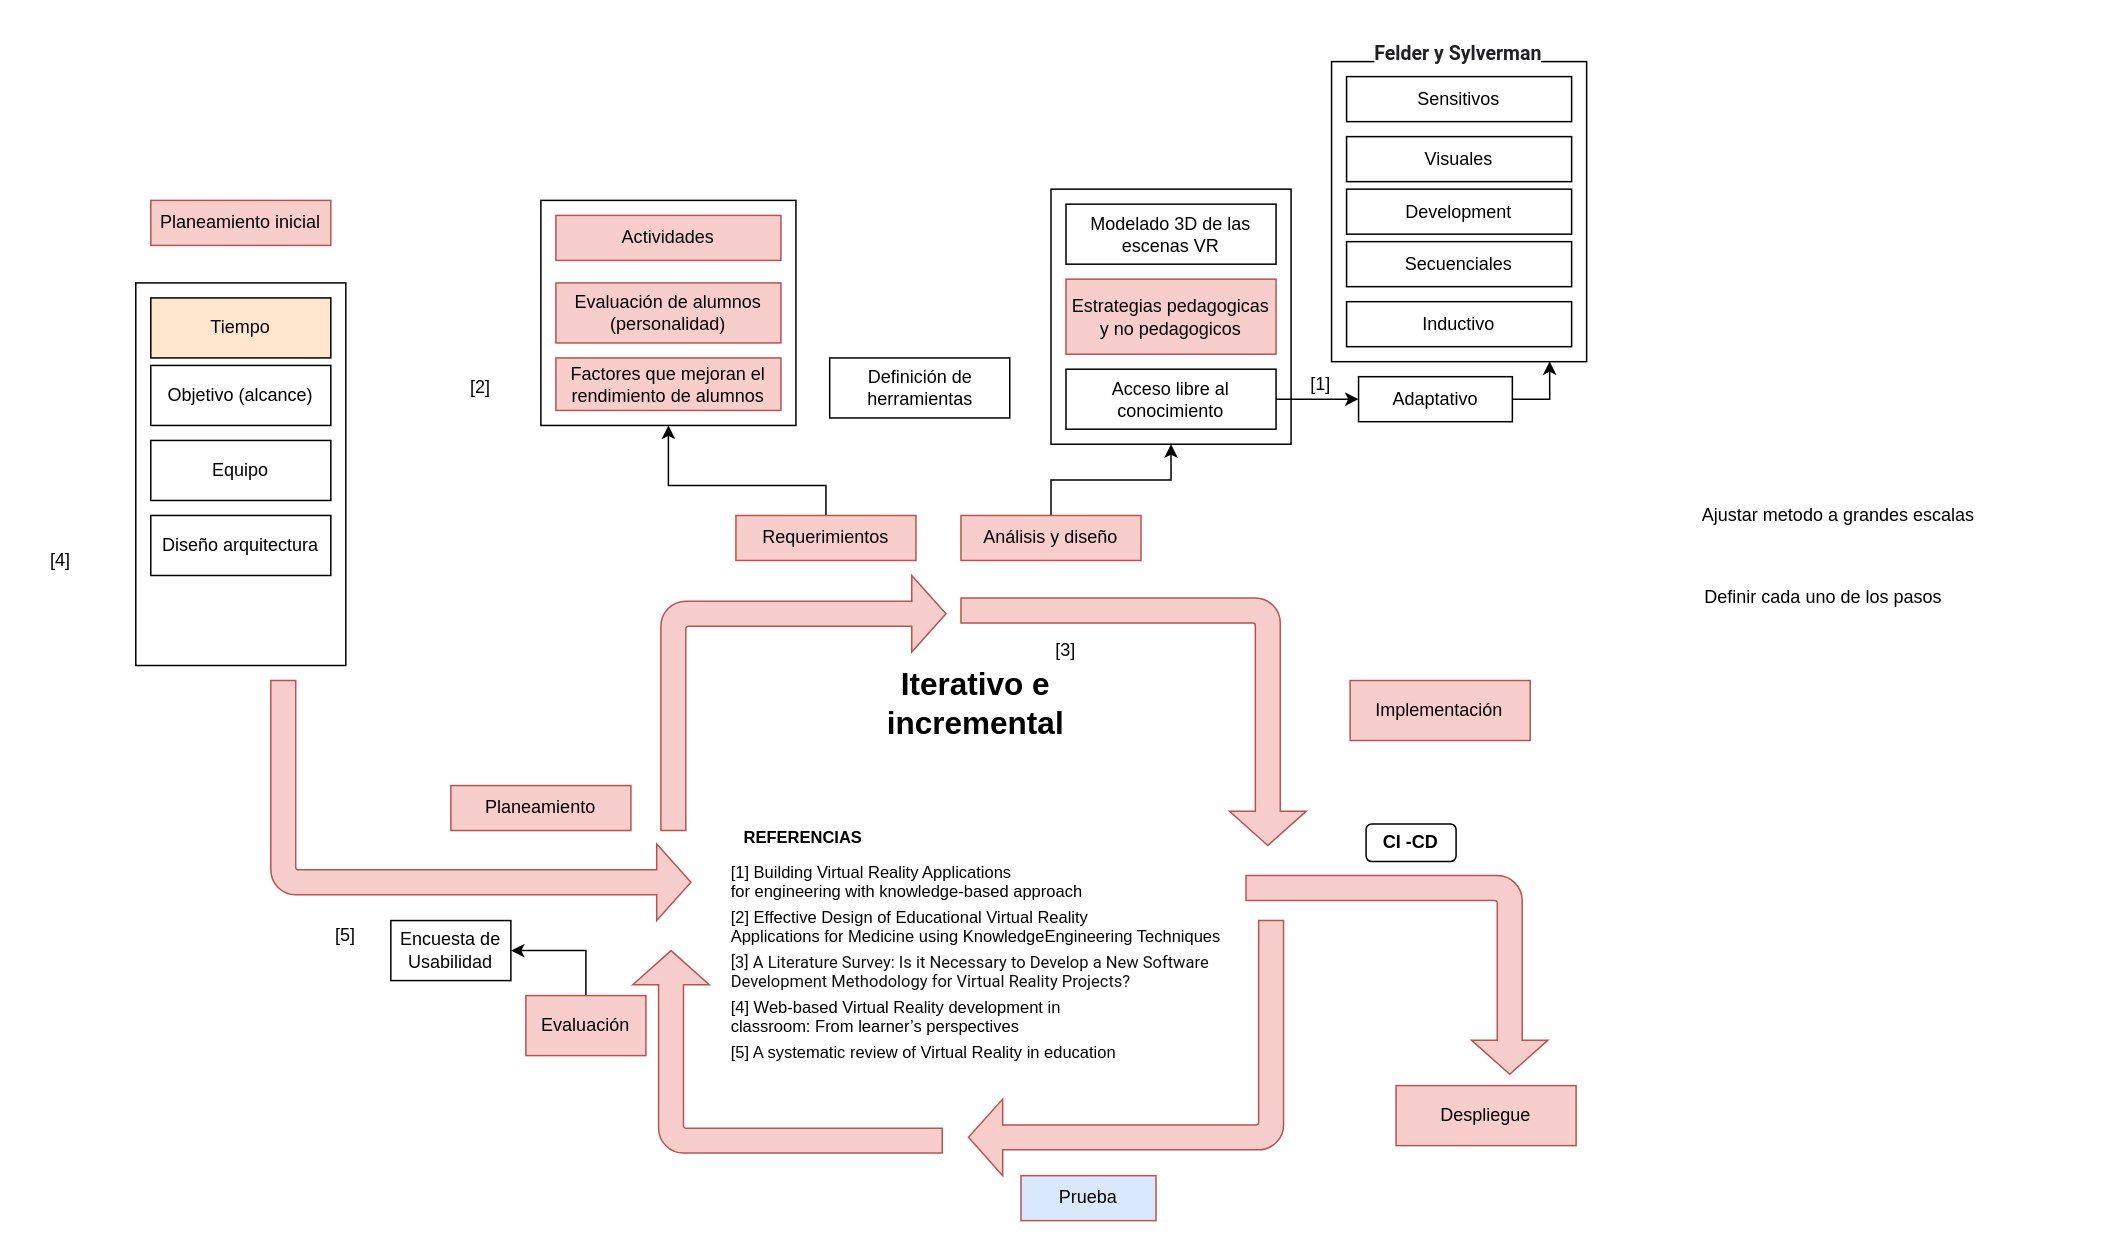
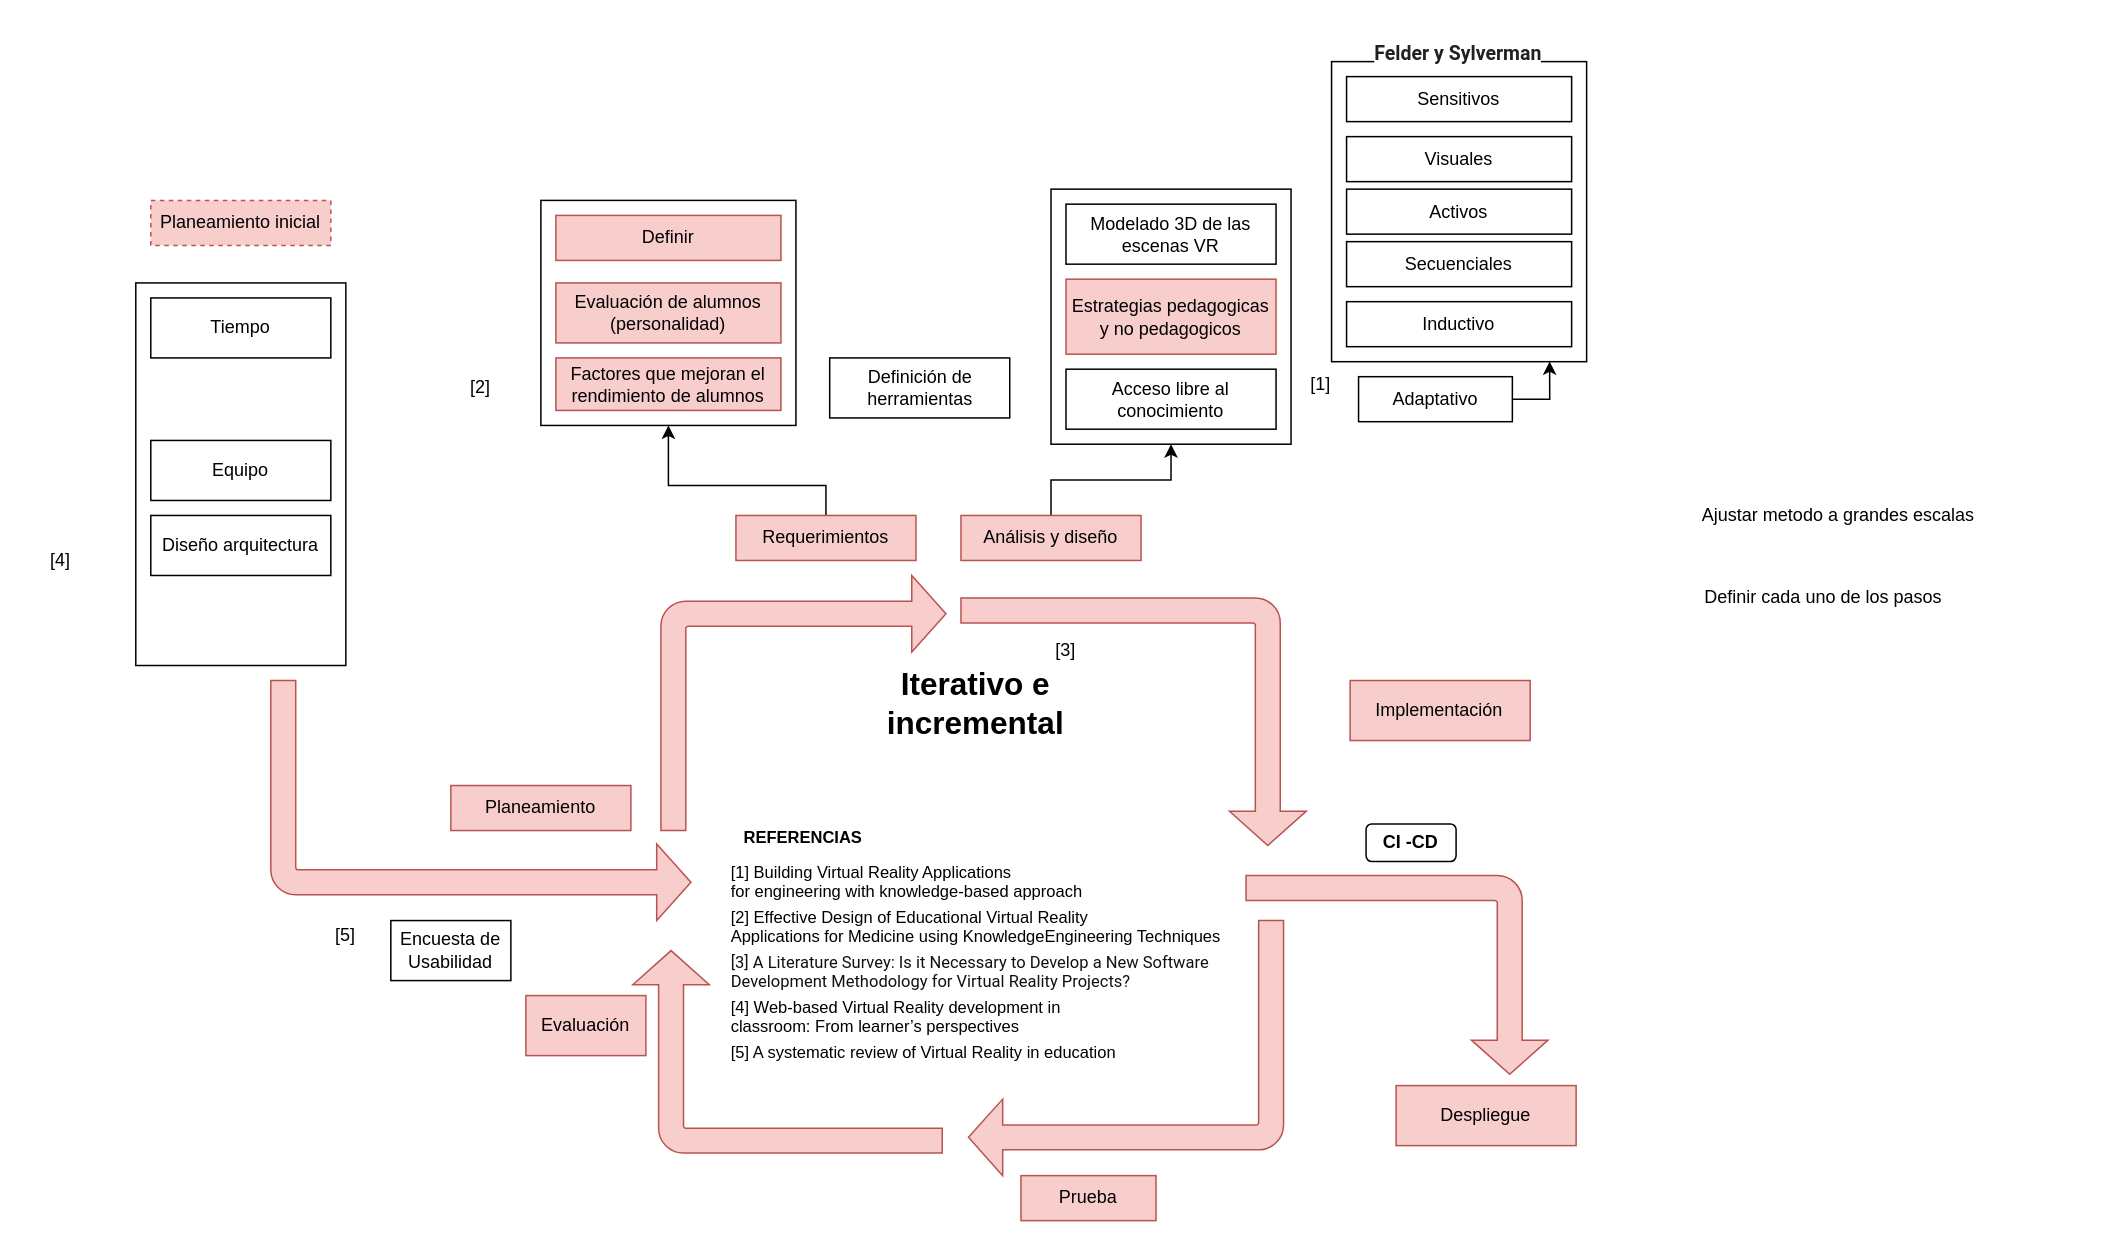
node "Development": label "Development" -> "Activos"
node "Planeamiento inicial": style solid -> dashed
node "Actividades": label "Actividades" -> "Definir"
node "Tiempo": fillcolor #ffe6cc -> #ffffff
node "Objetivo (alcance)": removed
edge "Acceso libre al conocimiento" -> "Adaptativo": removed
edge "Evaluación" -> "Encuesta de Usabilidad": removed
node "Prueba": fillcolor #dae8fc -> #f8cecc
